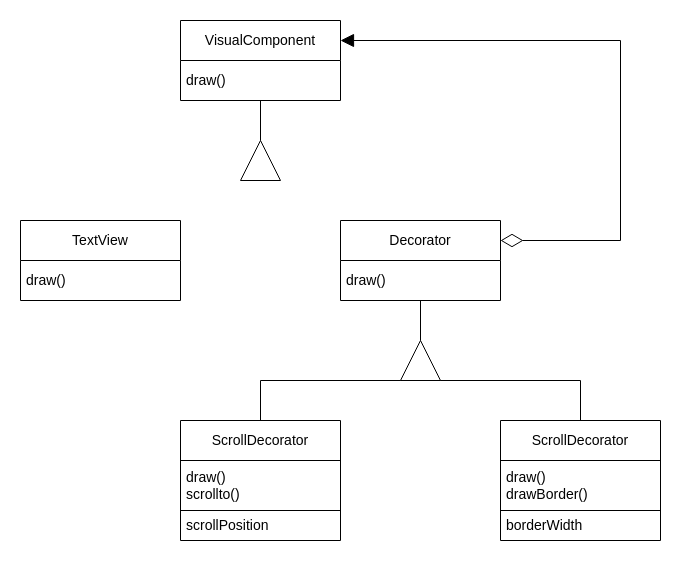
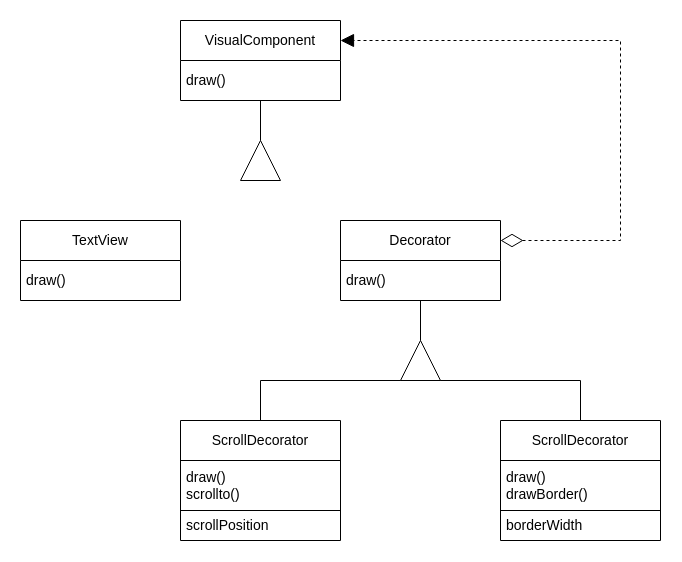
edge "VisualComponent" -- "Decorator": style solid -> dashed
